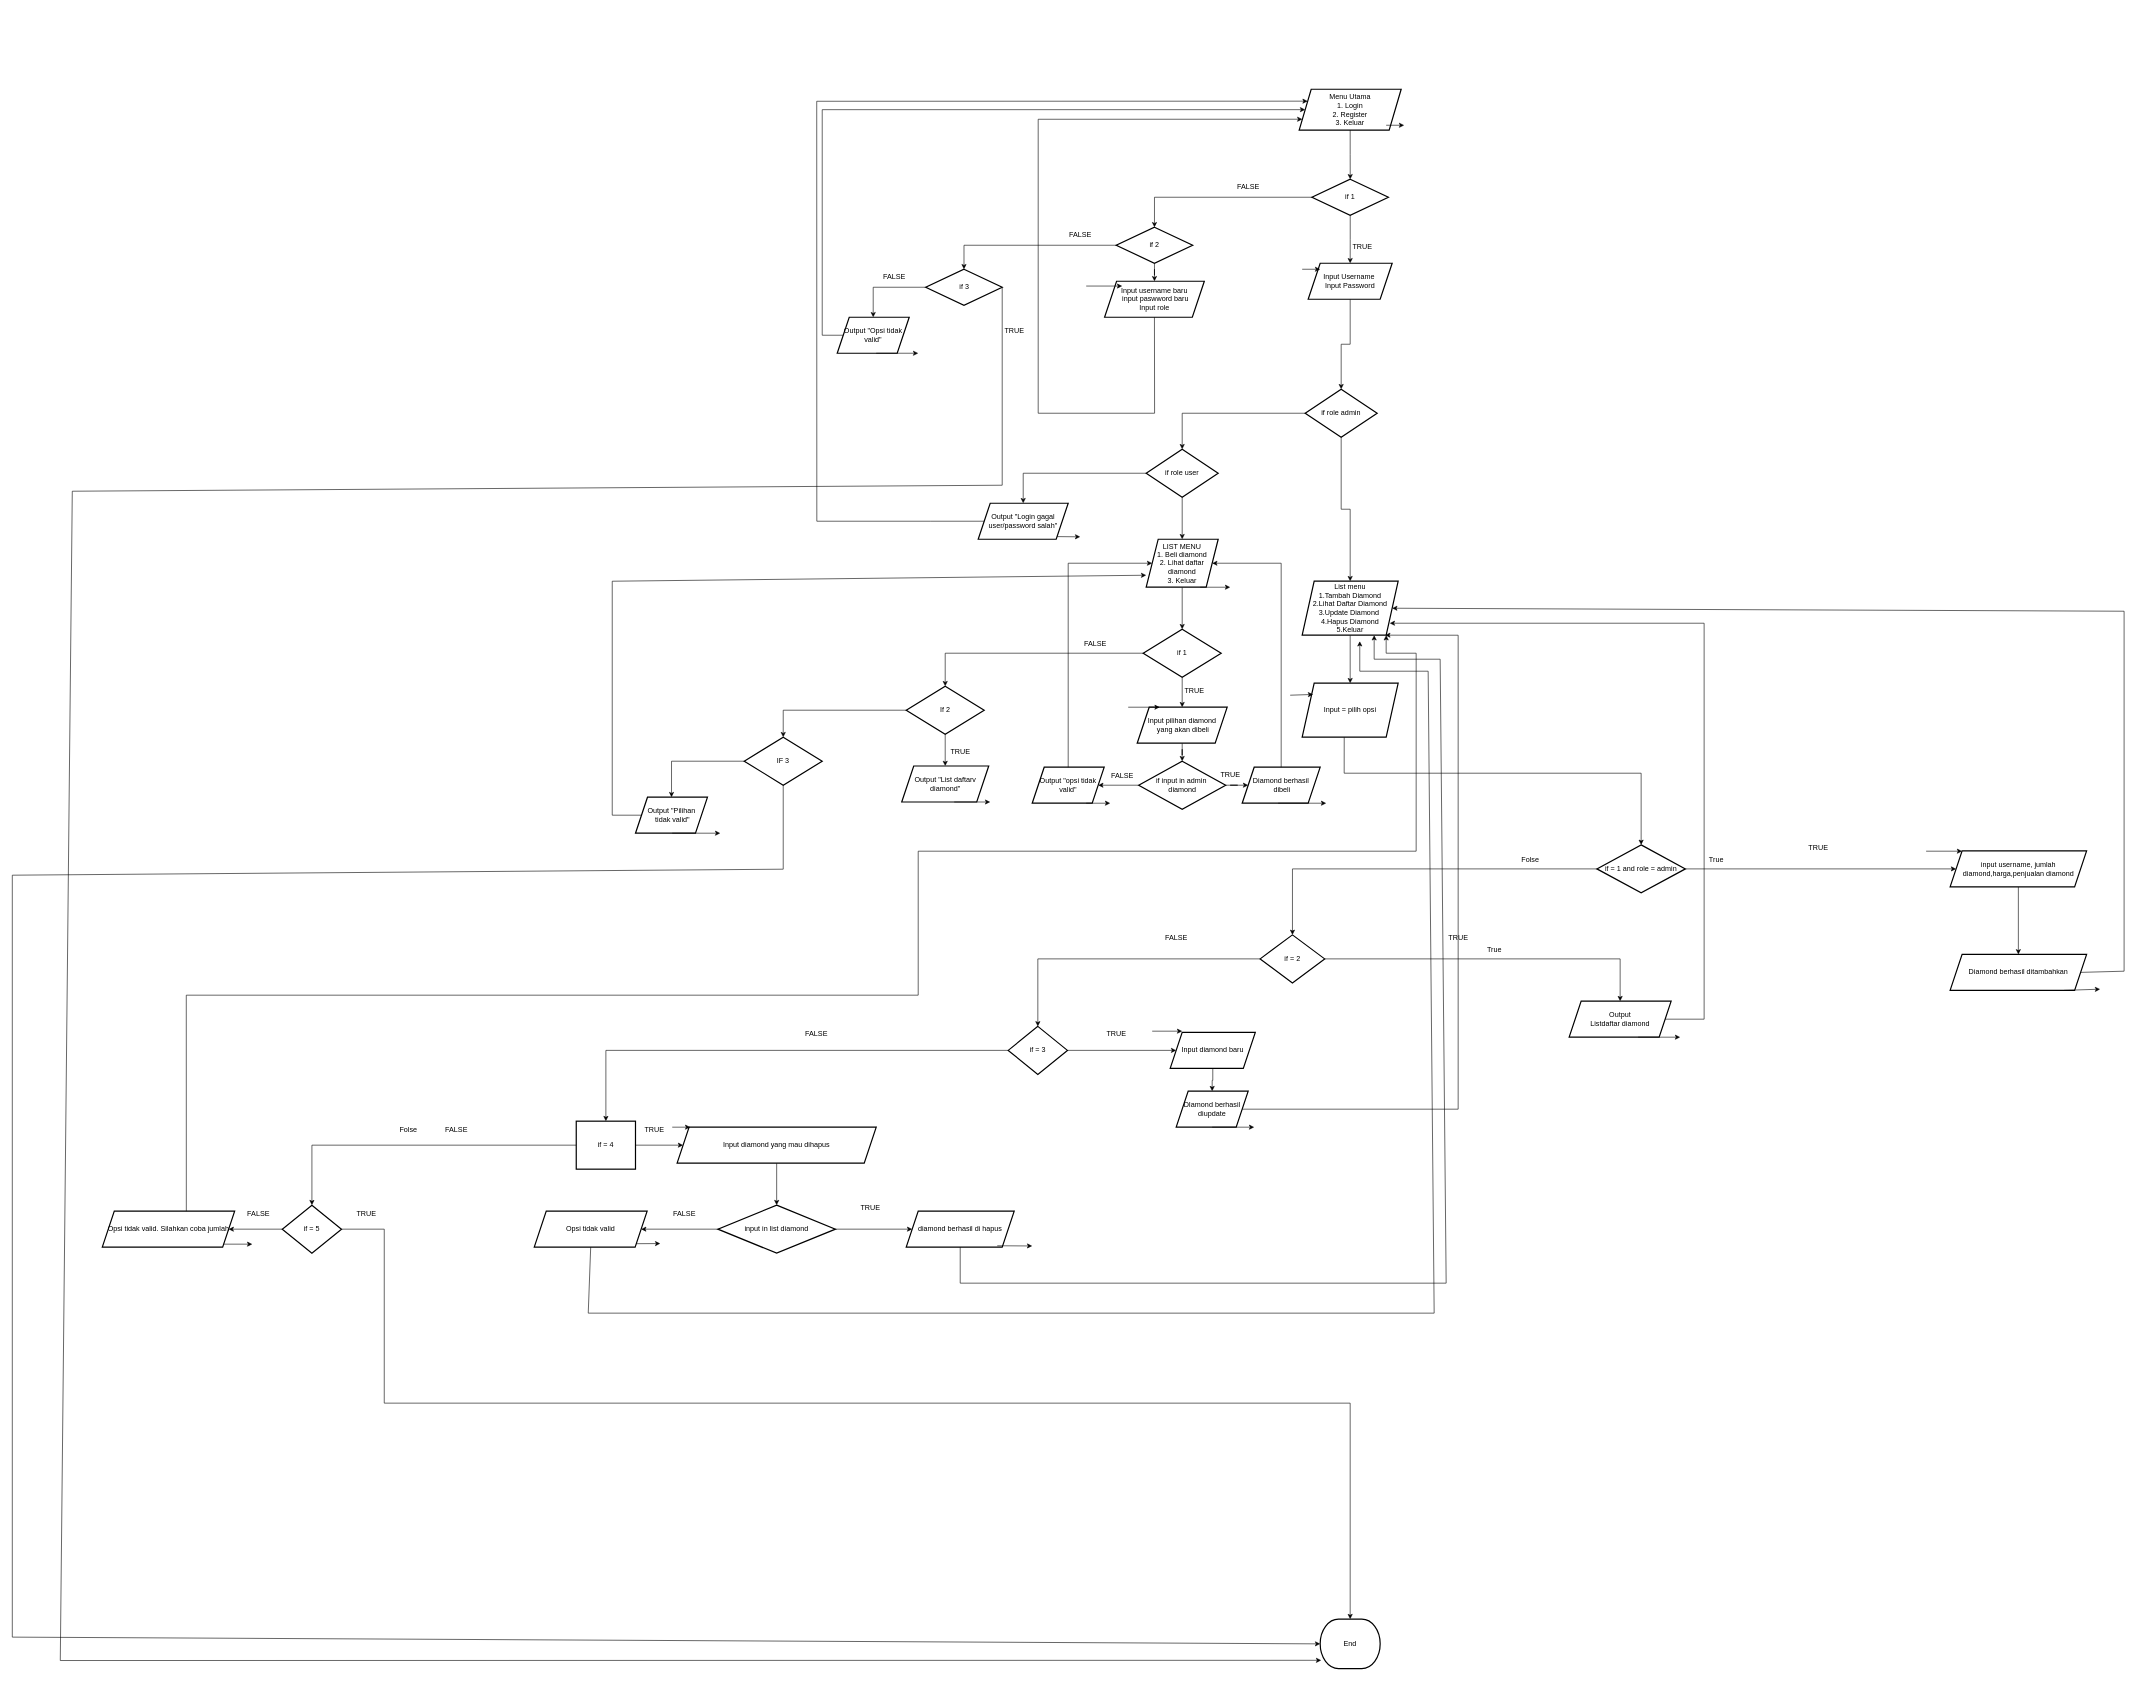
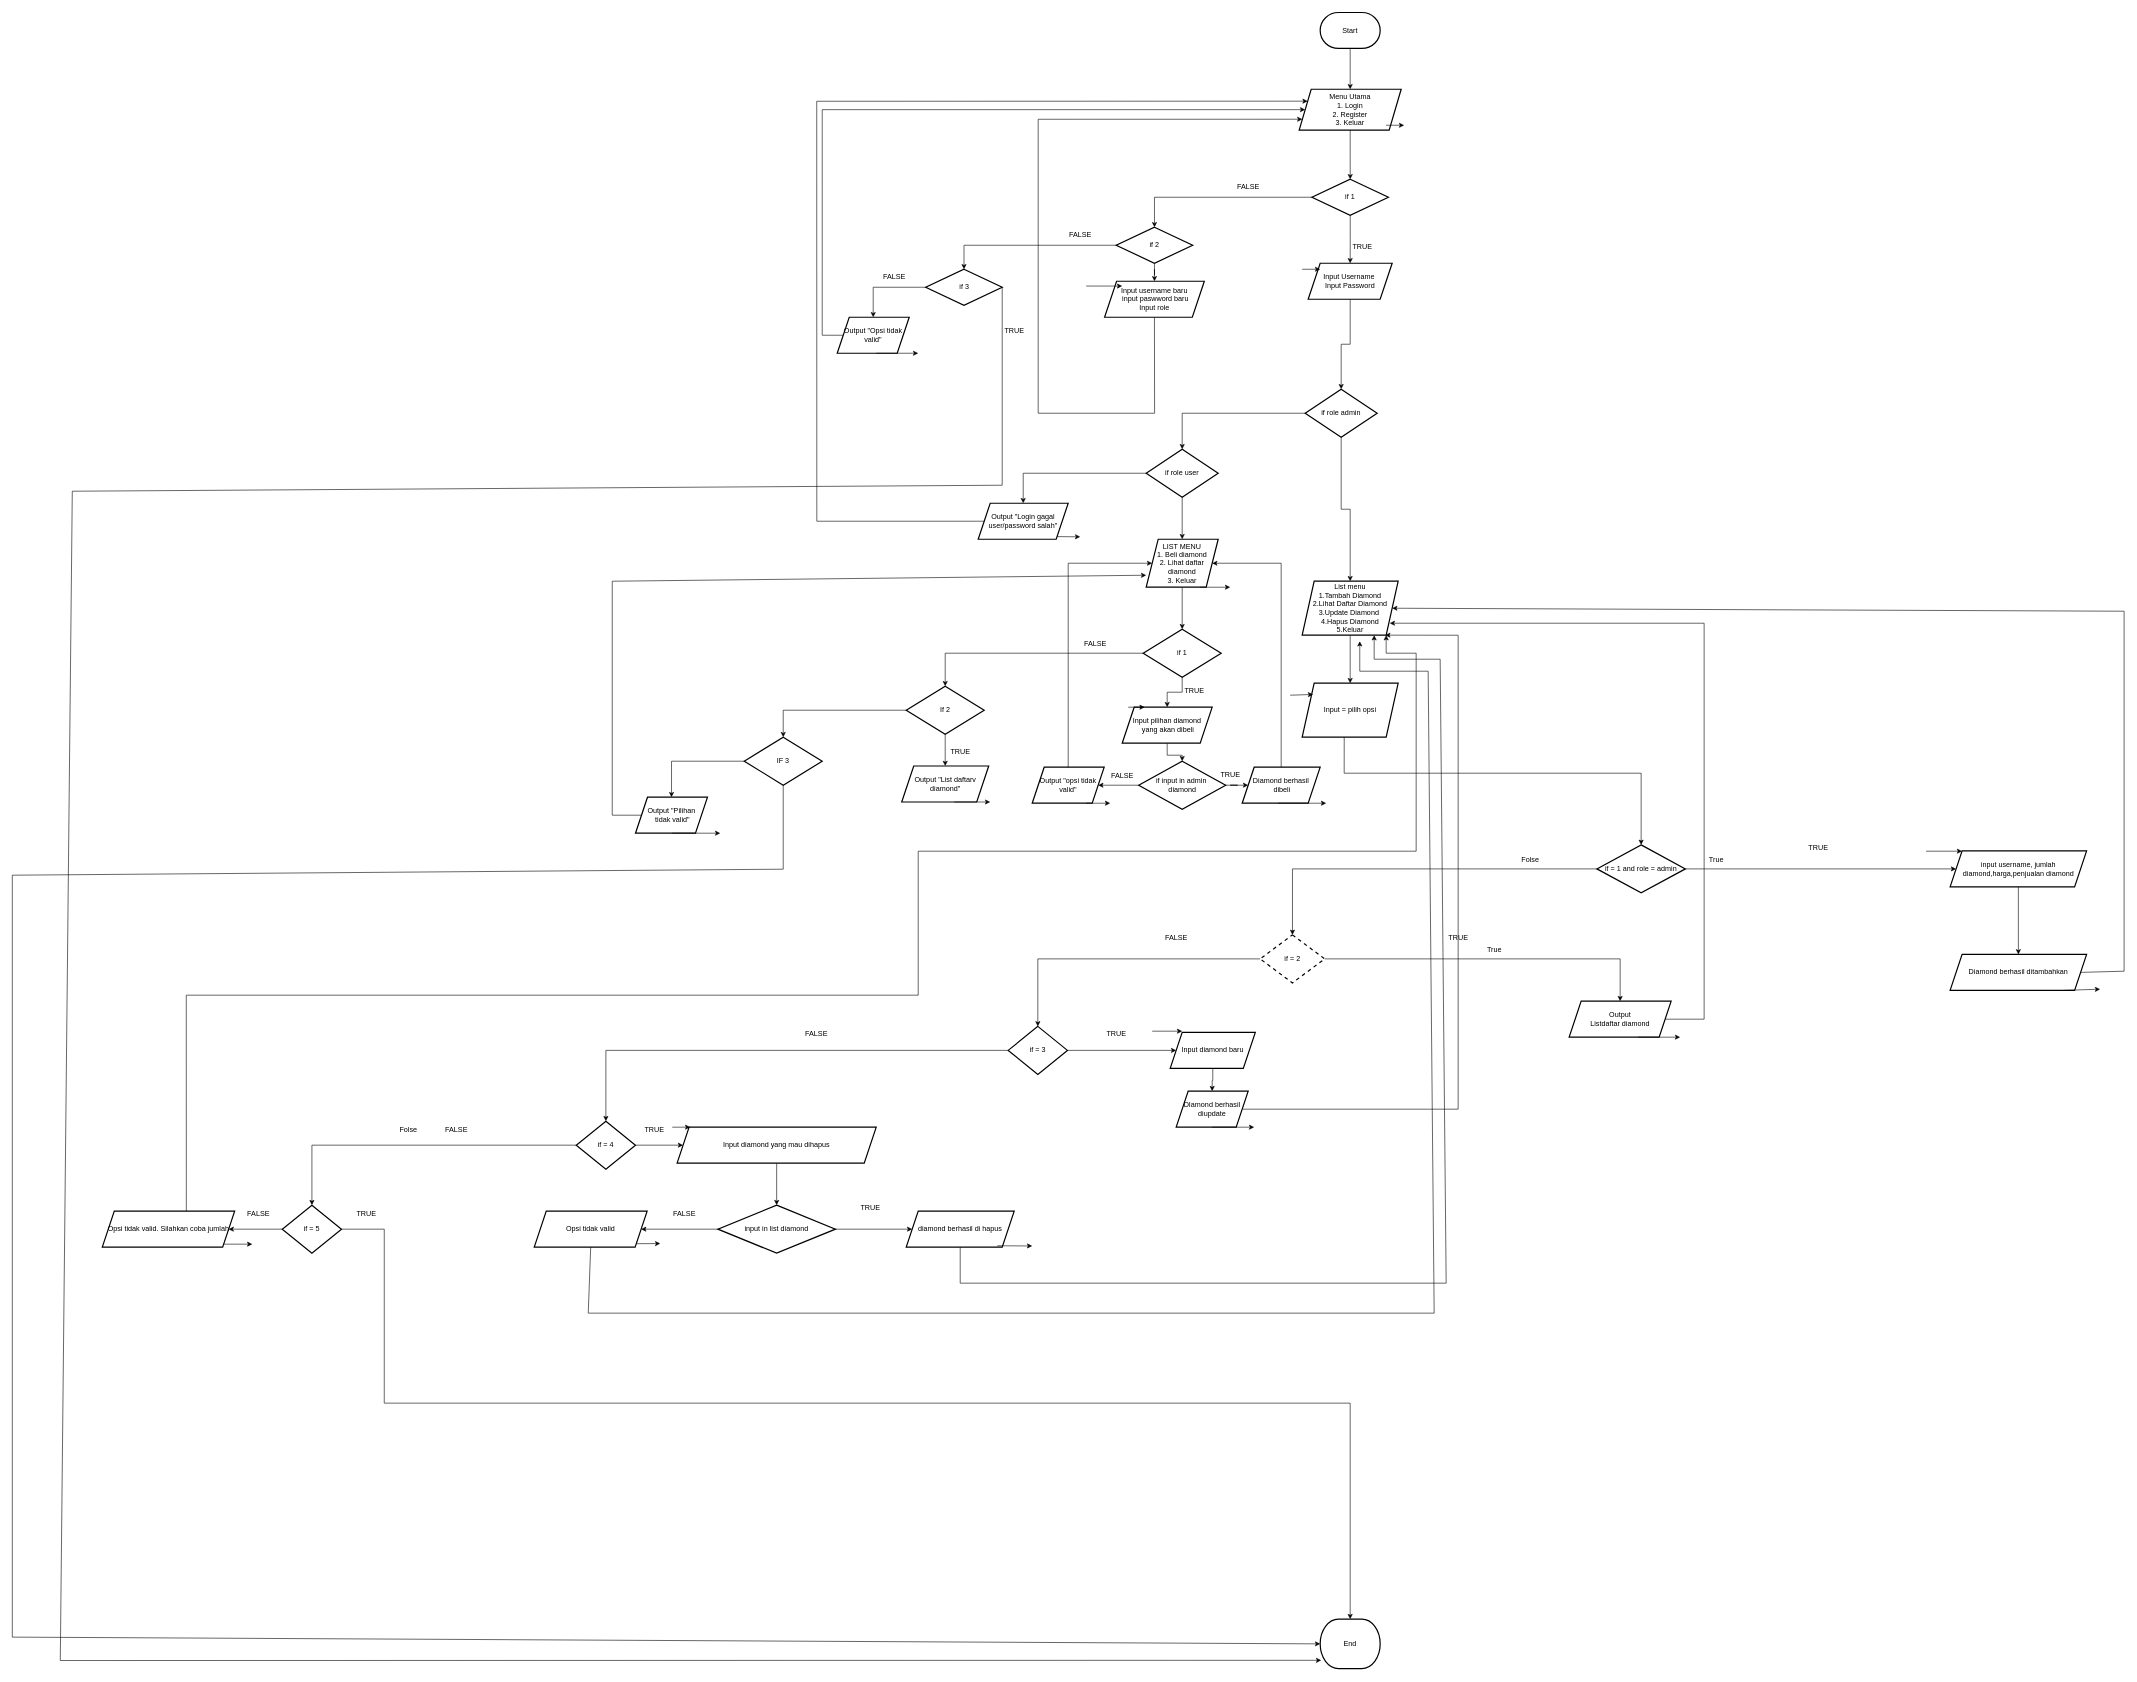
node "Start": added
edge "Start" -> "Menu Utama 1. Login 2. Register 3. Keluar": added
node "Input pilihan diamond yang akan dibeli": moved (1182, 725) -> (1167, 725)
node "if = 2": style solid -> dashed
node "if = 4": shape rectangle -> diamond
